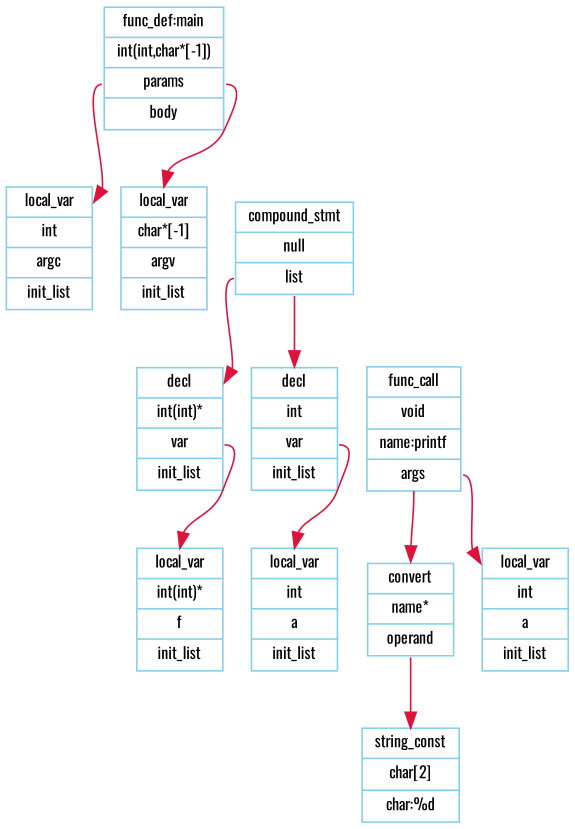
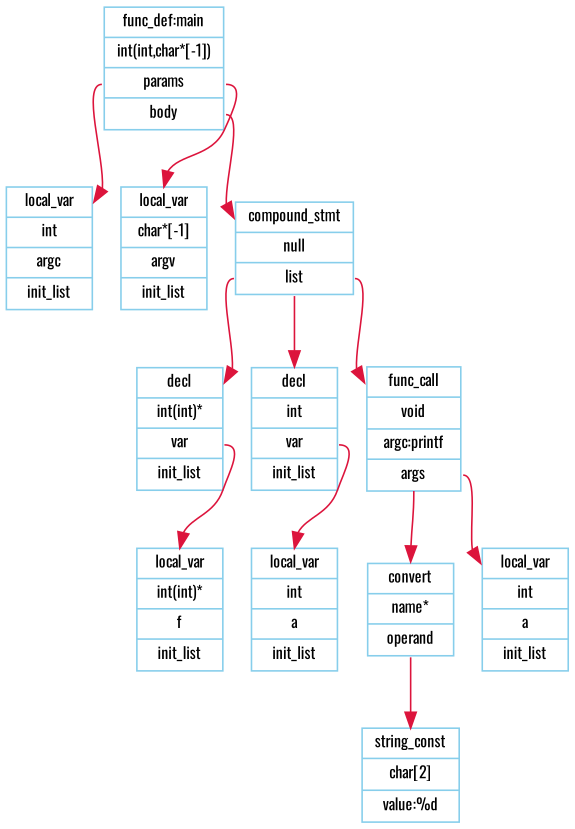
edge "func_def:main" -> "compound_stmt": added
edge "compound_stmt" -> "func_call": added
node "func_call": text "name:printf" -> "argc:printf"
node "string_const": text "char:%d" -> "value:%d"
